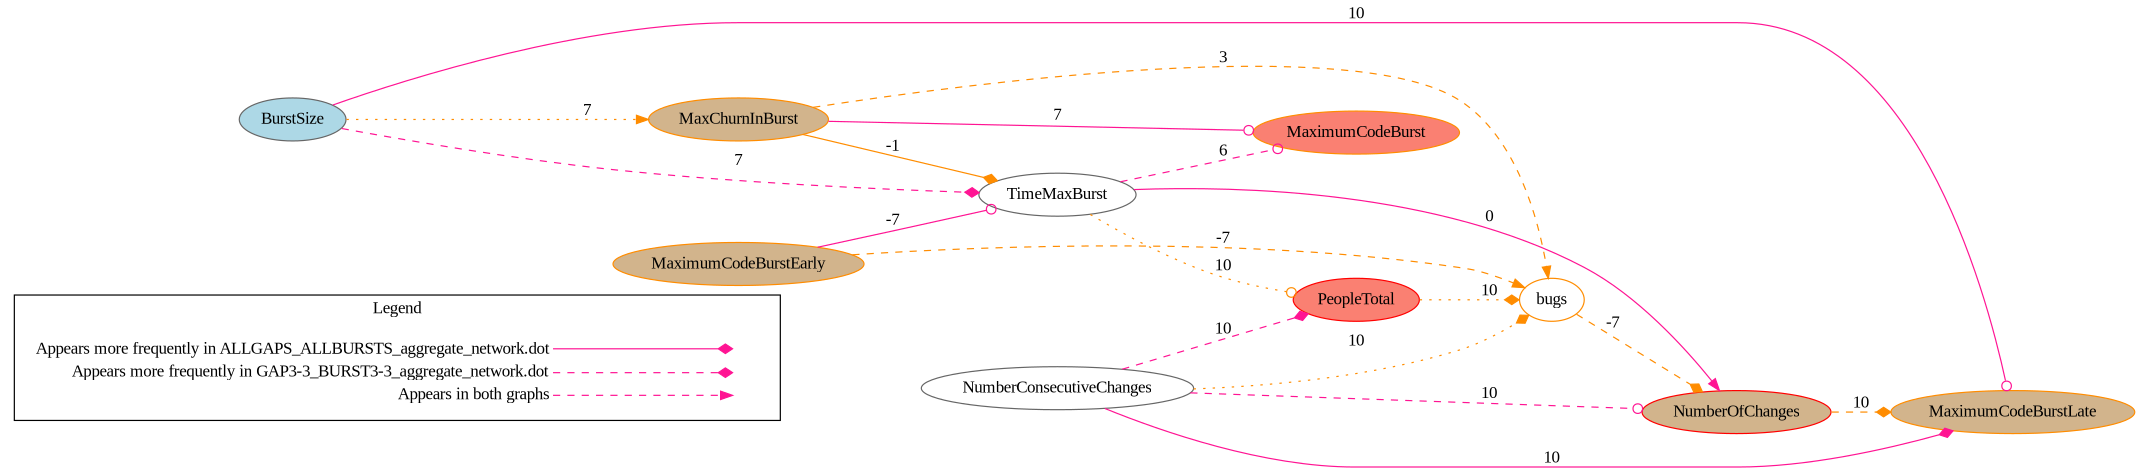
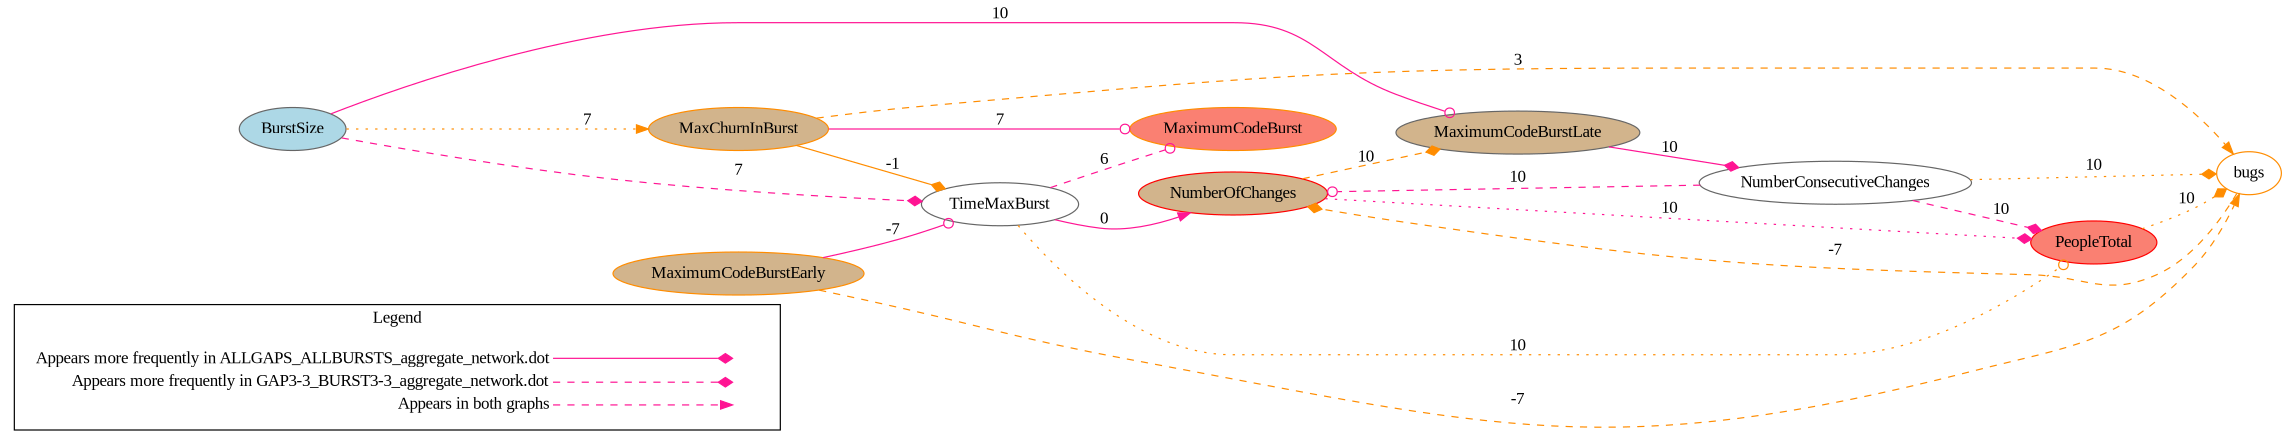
edge "NumberOfChanges" -> "PeopleTotal": added, label "10"
node "MaximumCodeBurstLate": color darkorange -> gray40
edge "NumberConsecutiveChanges" -> "MaximumCodeBurstLate": reversed
